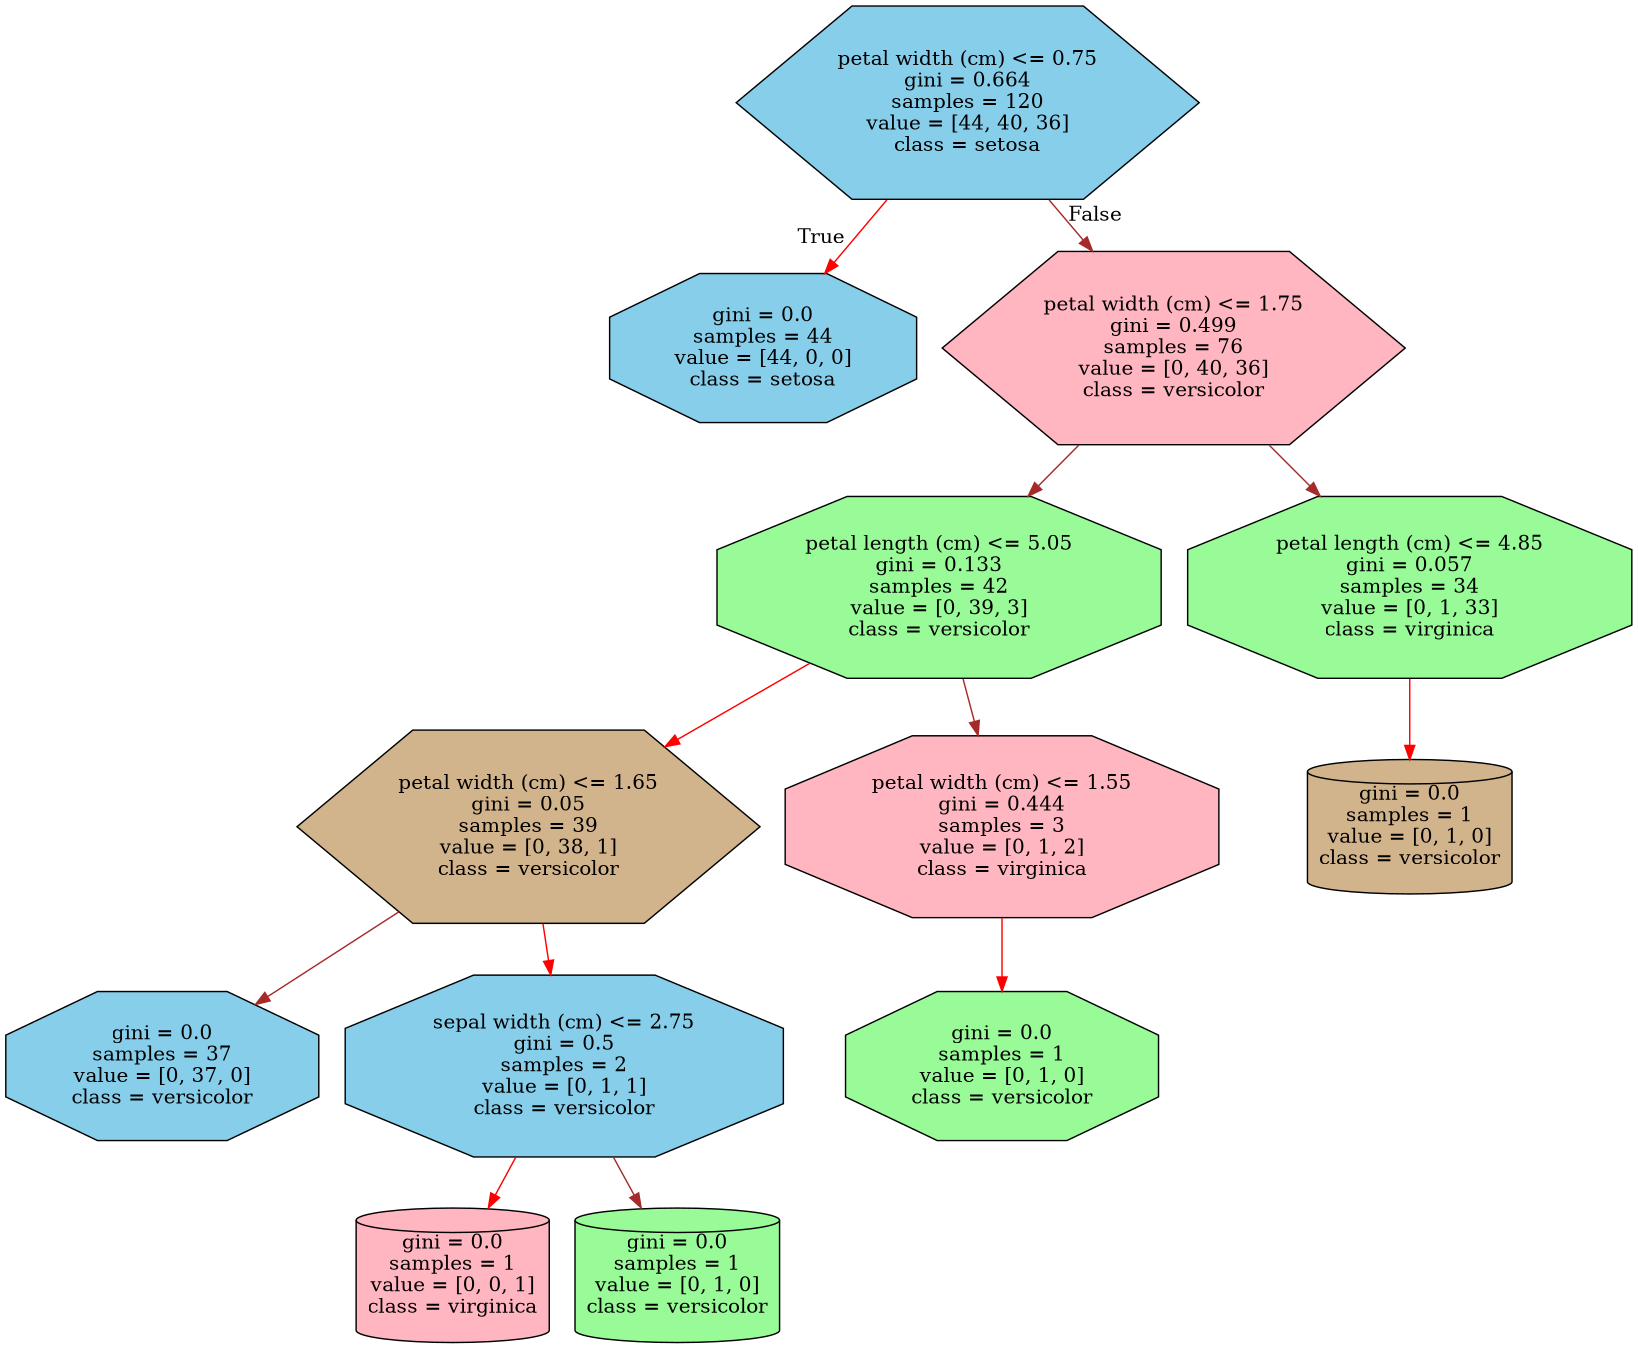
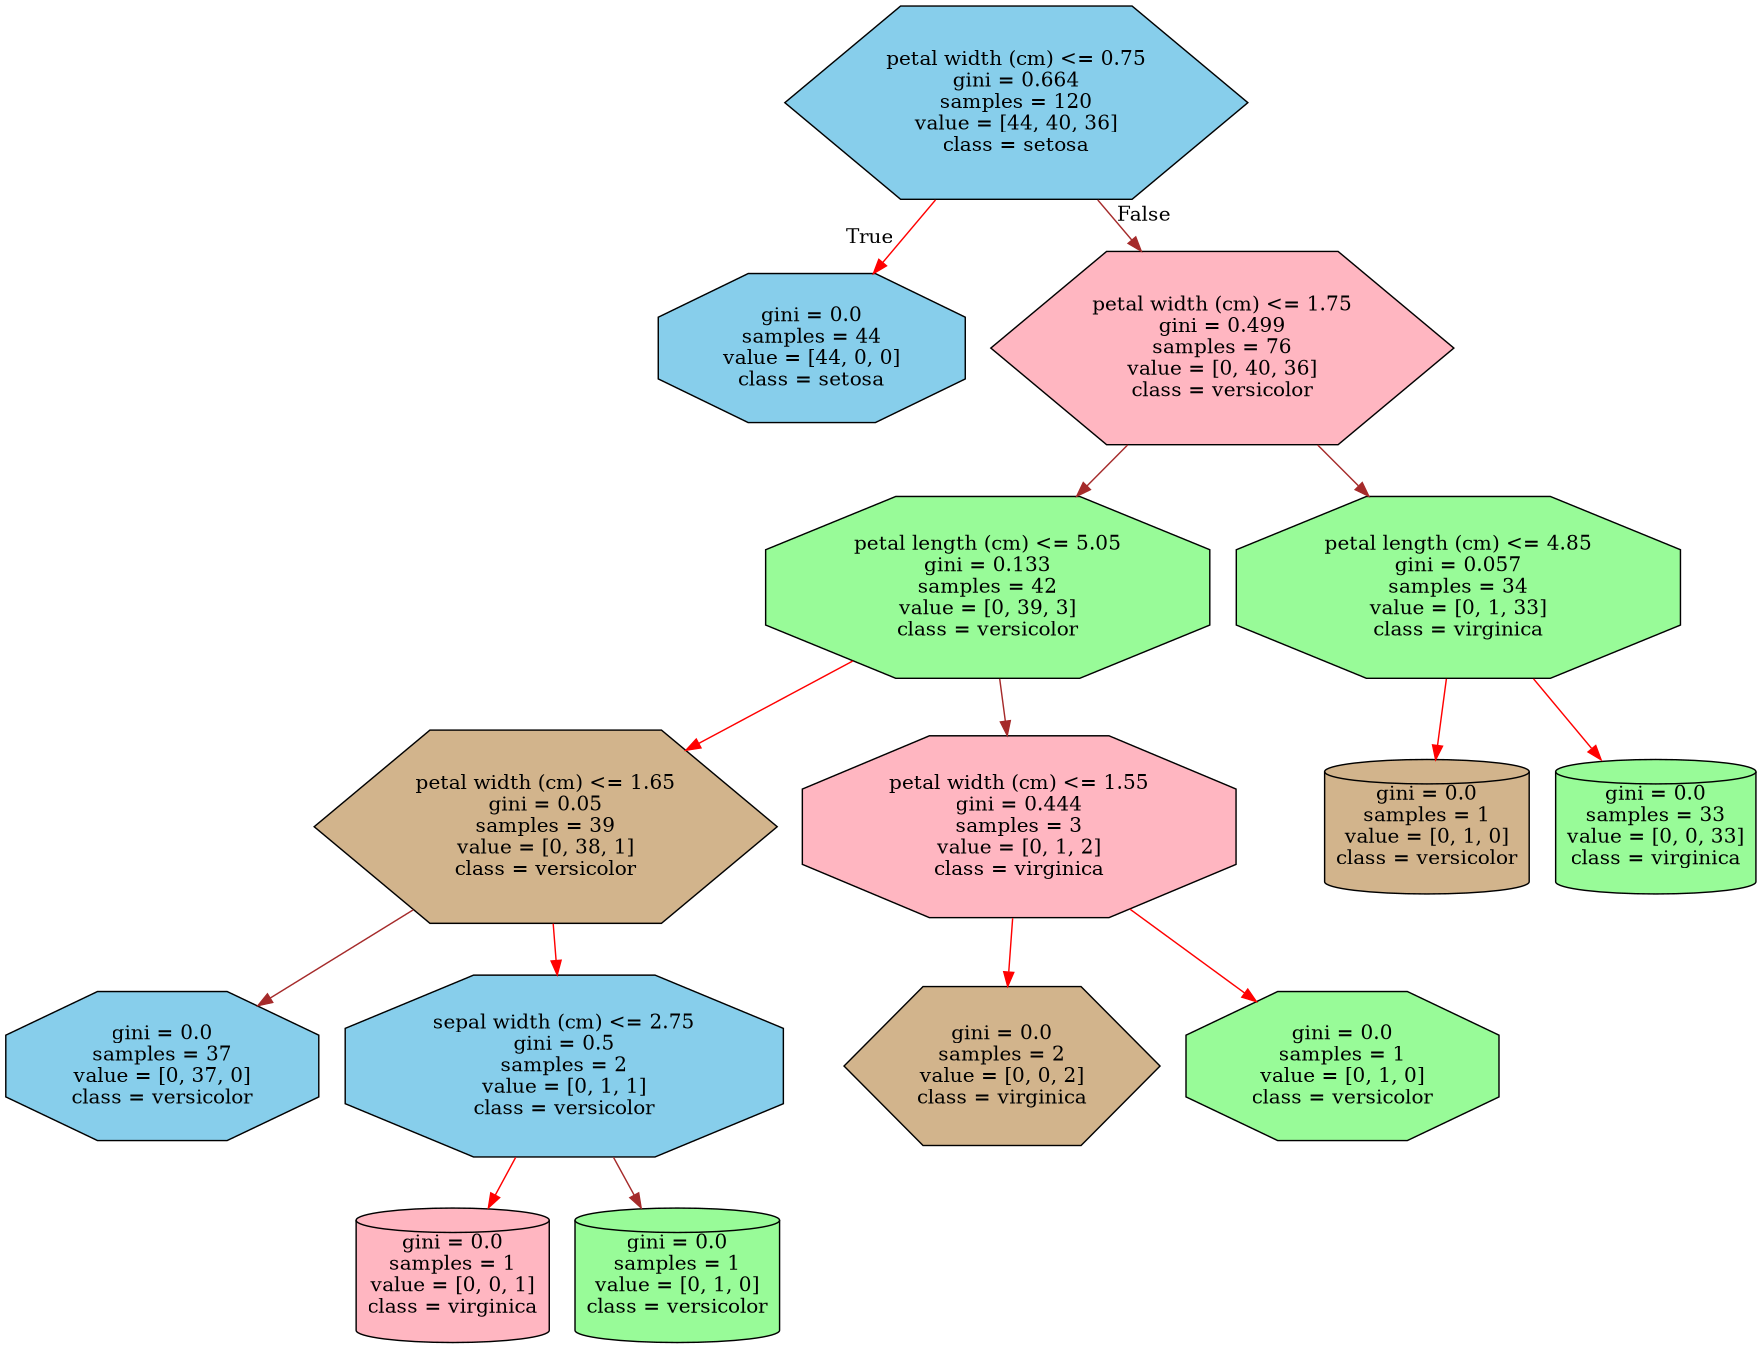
node "gini = 0.0 samples = 33 value = [0, 0, 33] class = virginica": added
node "gini = 0.0 samples = 2 value = [0, 0, 2] class = virginica": added
